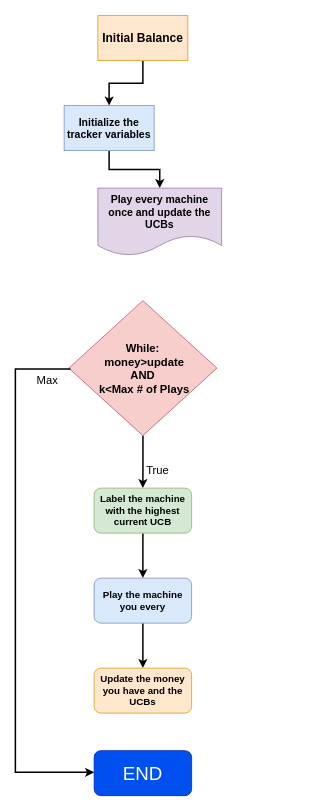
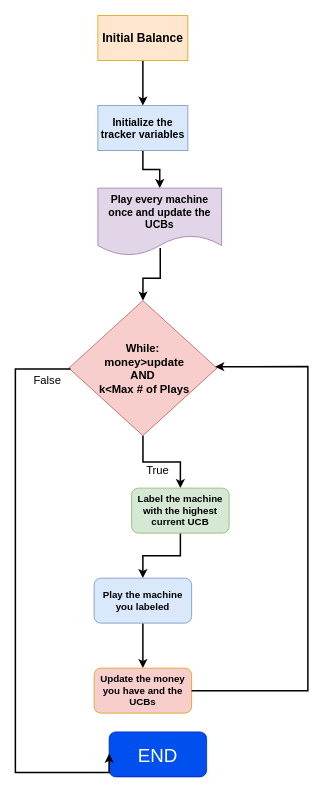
node "Initialize the tracker variables": moved (109, 128) -> (143, 128)
edge "Play every machine once and update the UCBs" -> "While: money>update AND k<Max # of Plays": added
node "Max": label "Max" -> "False"
node "Label the machine with the highest current UCB": moved (143, 510) -> (180, 510)
edge "Update the money you have and the UCBs" -> "While: money>update AND k<Max # of Plays": added
node "Play the machine you every": label "Play the machine you every" -> "Play the machine you labeled"
node "Update the money you have and the UCBs": fillcolor #ffe6cc -> #f8cecc
node "END": moved (143, 773) -> (158, 754)
